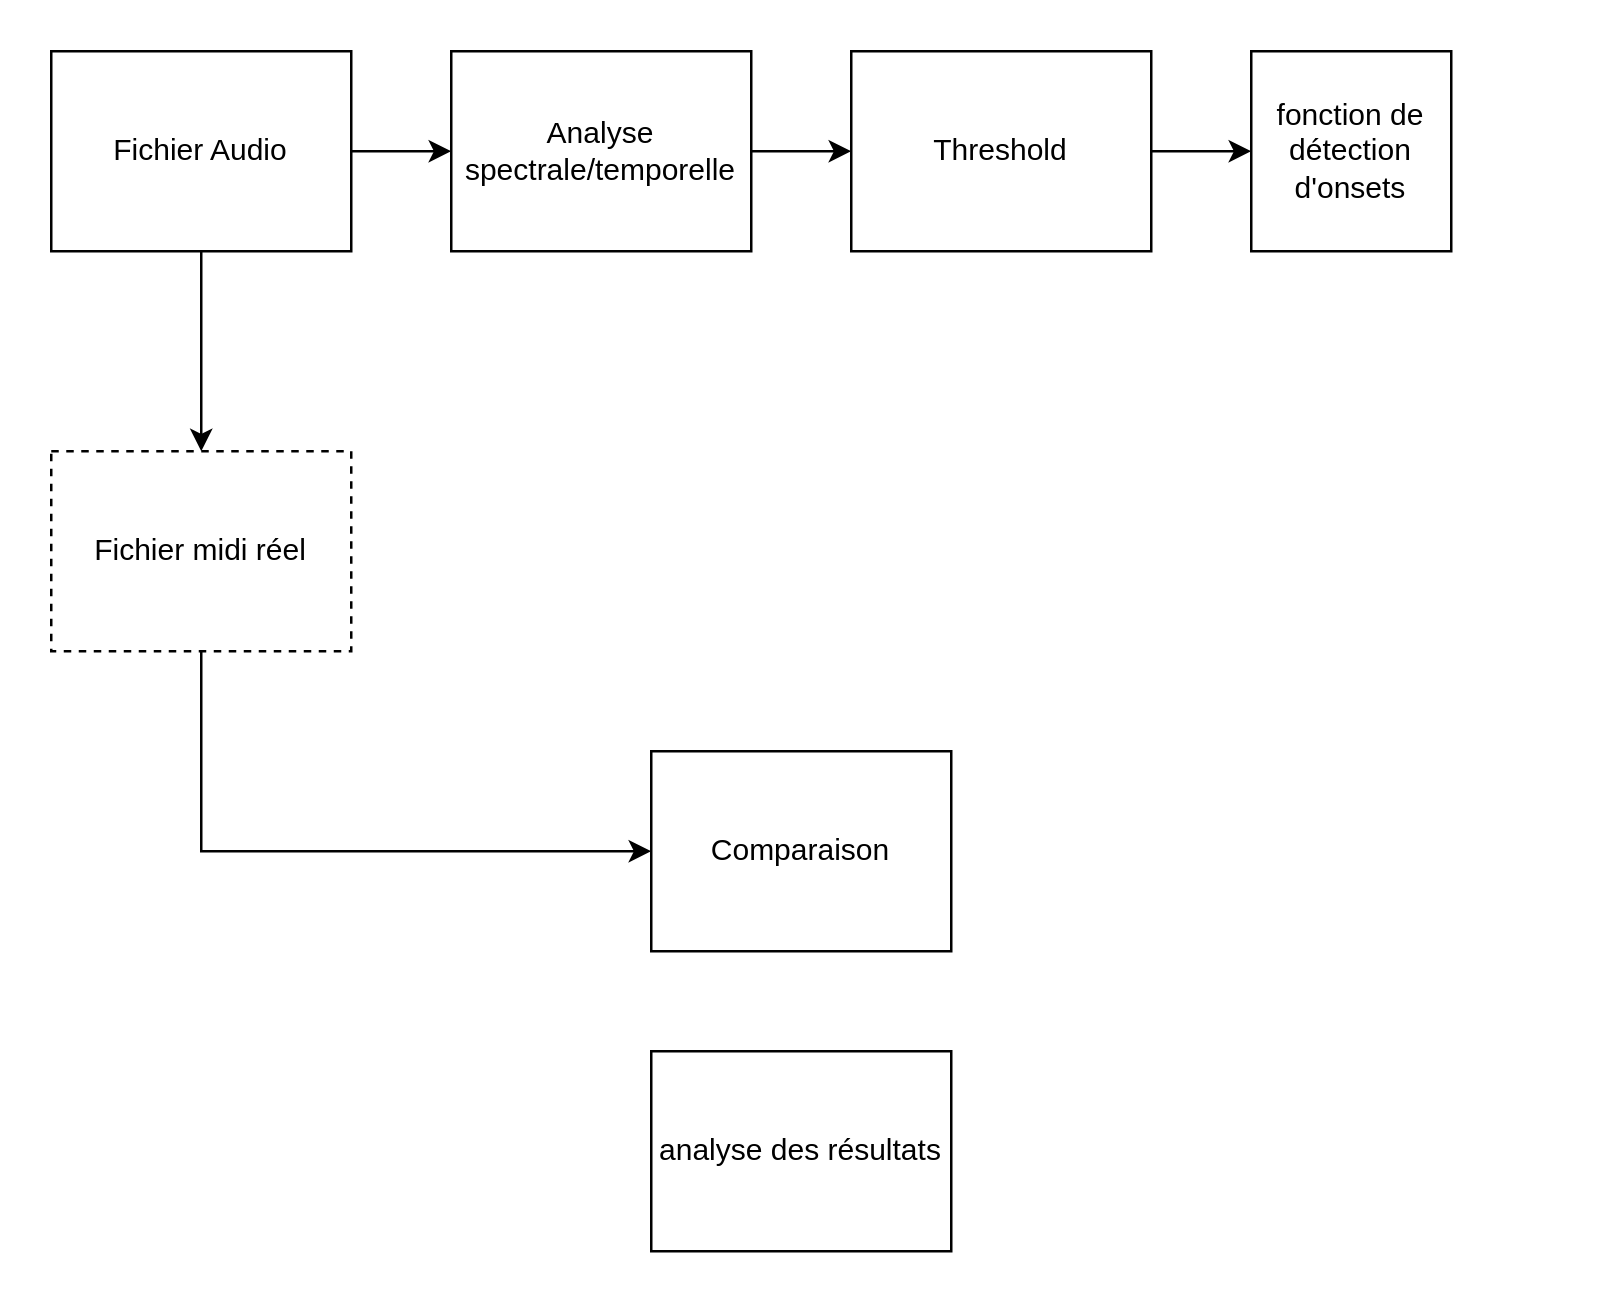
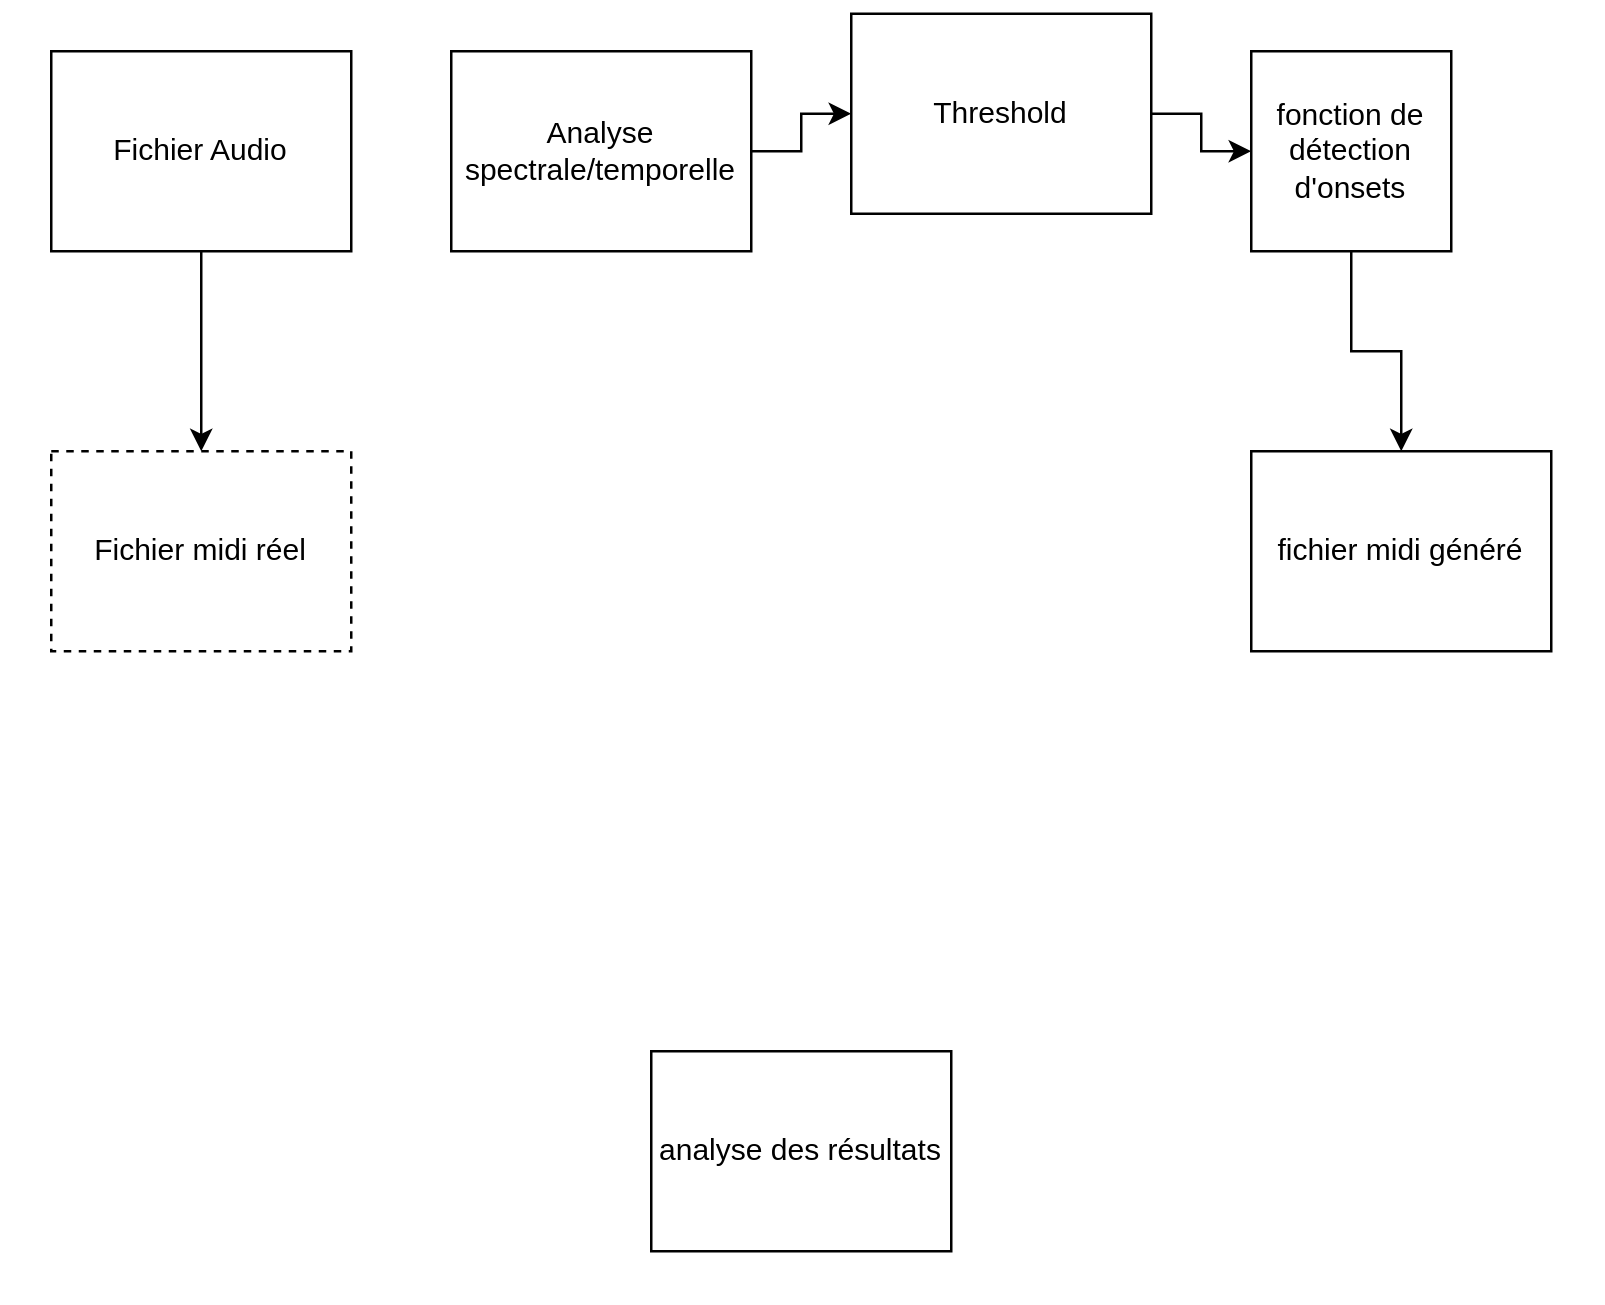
edge "Fichier Audio" -> "Analyse spectrale/temporelle": removed
node "Threshold": moved (1001, 151) -> (1001, 114)
edge "fonction de détection d'onsets" -> "fichier midi généré": added
node "fichier midi généré": added
edge "Fichier midi réel" -> "Comparaison": removed
node "Comparaison": removed
